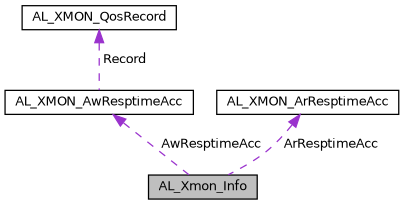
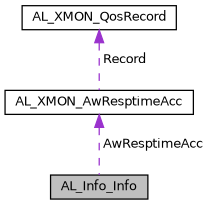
node "AL_XMON_ArResptimeAcc": removed
node "AL_Xmon_Info": label "AL_Xmon_Info" -> "AL_Info_Info"
